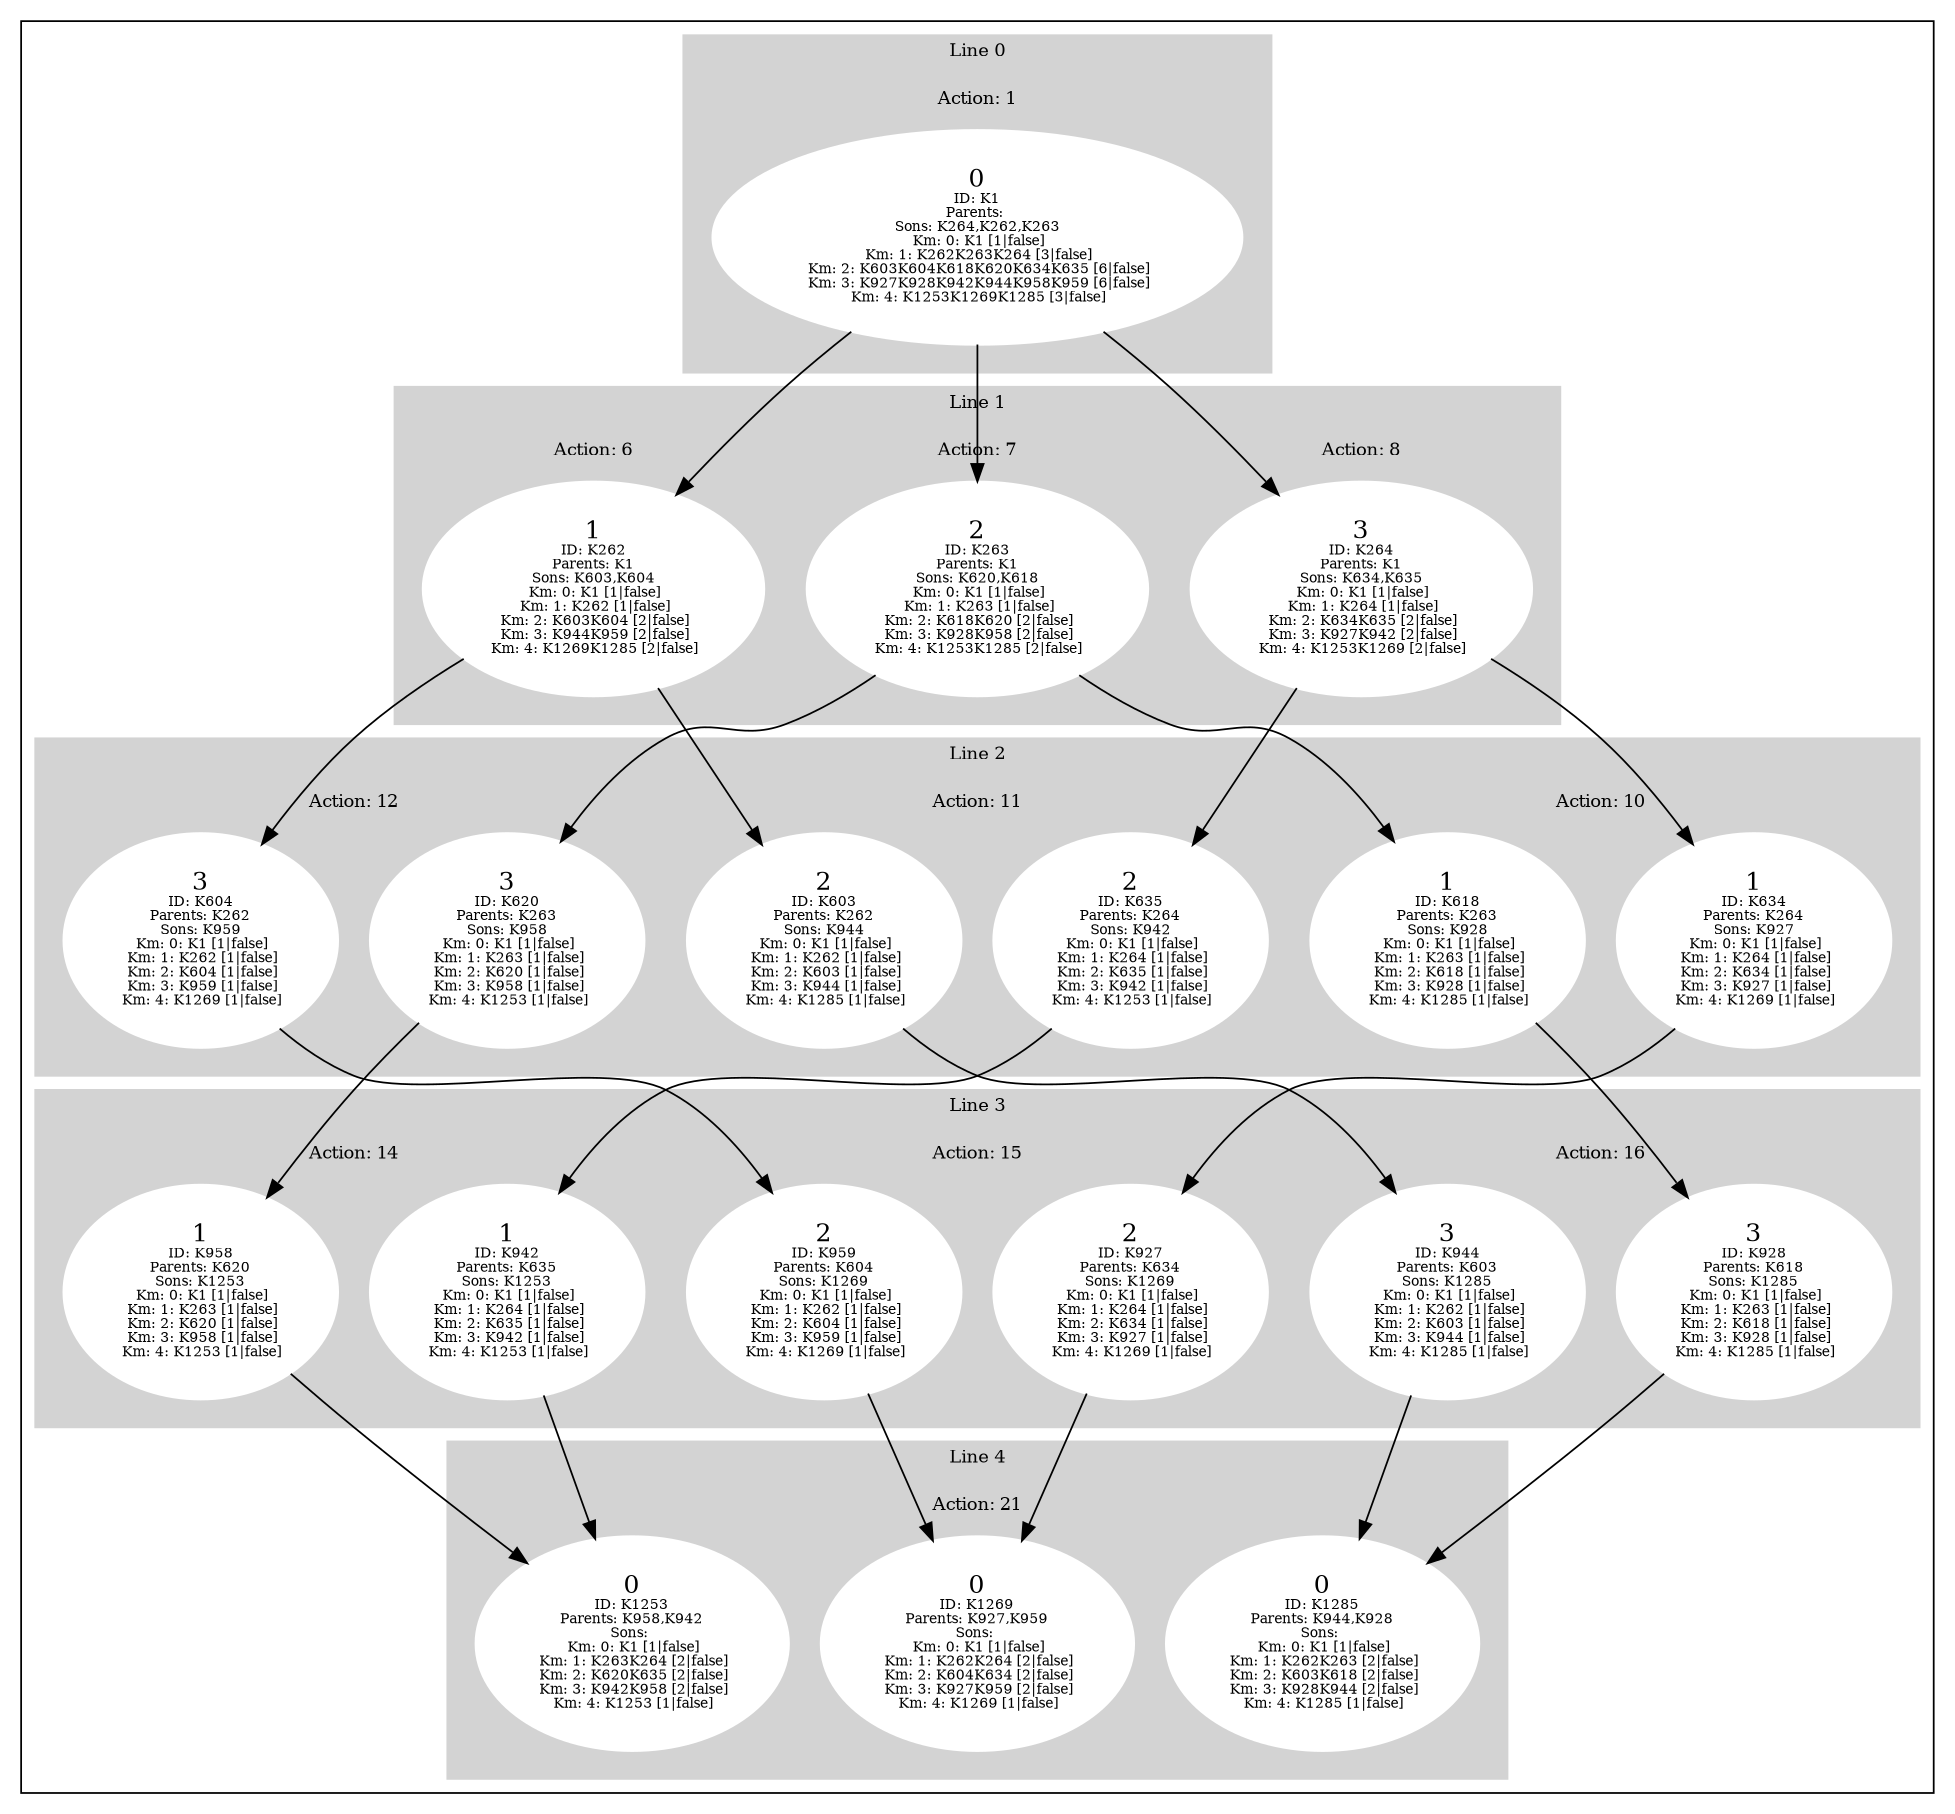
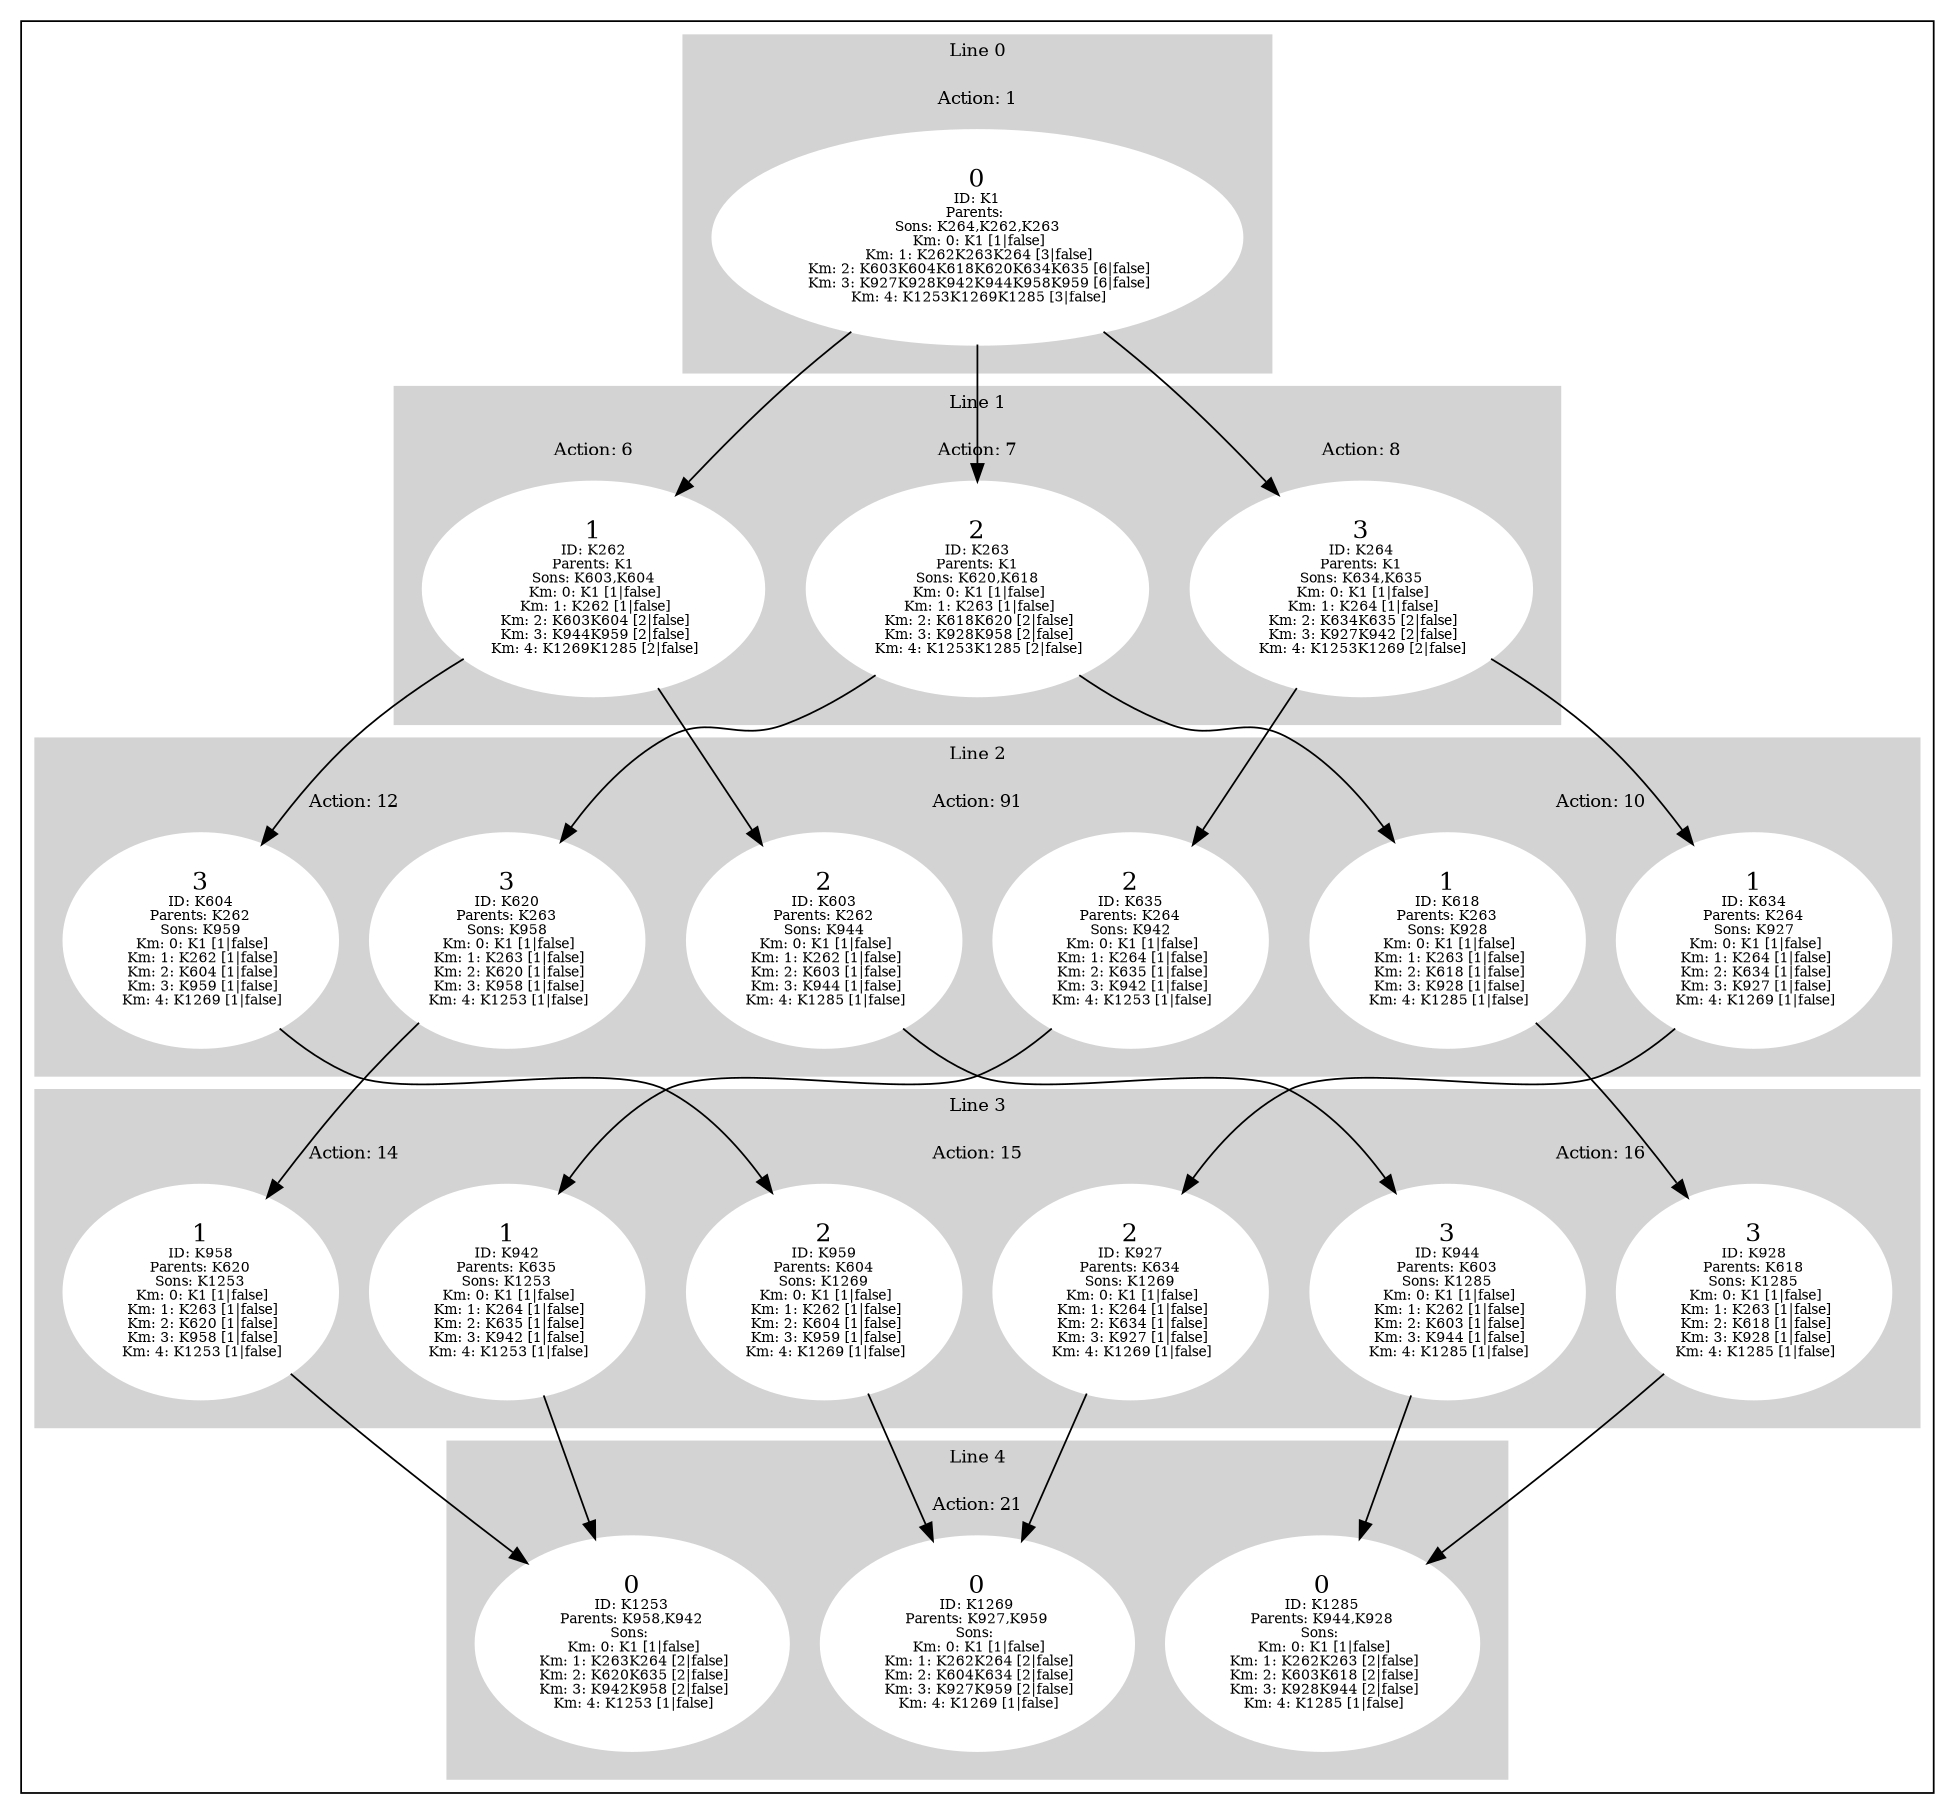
cluster "Action: 11": label "Action: 11" -> "Action: 91"
